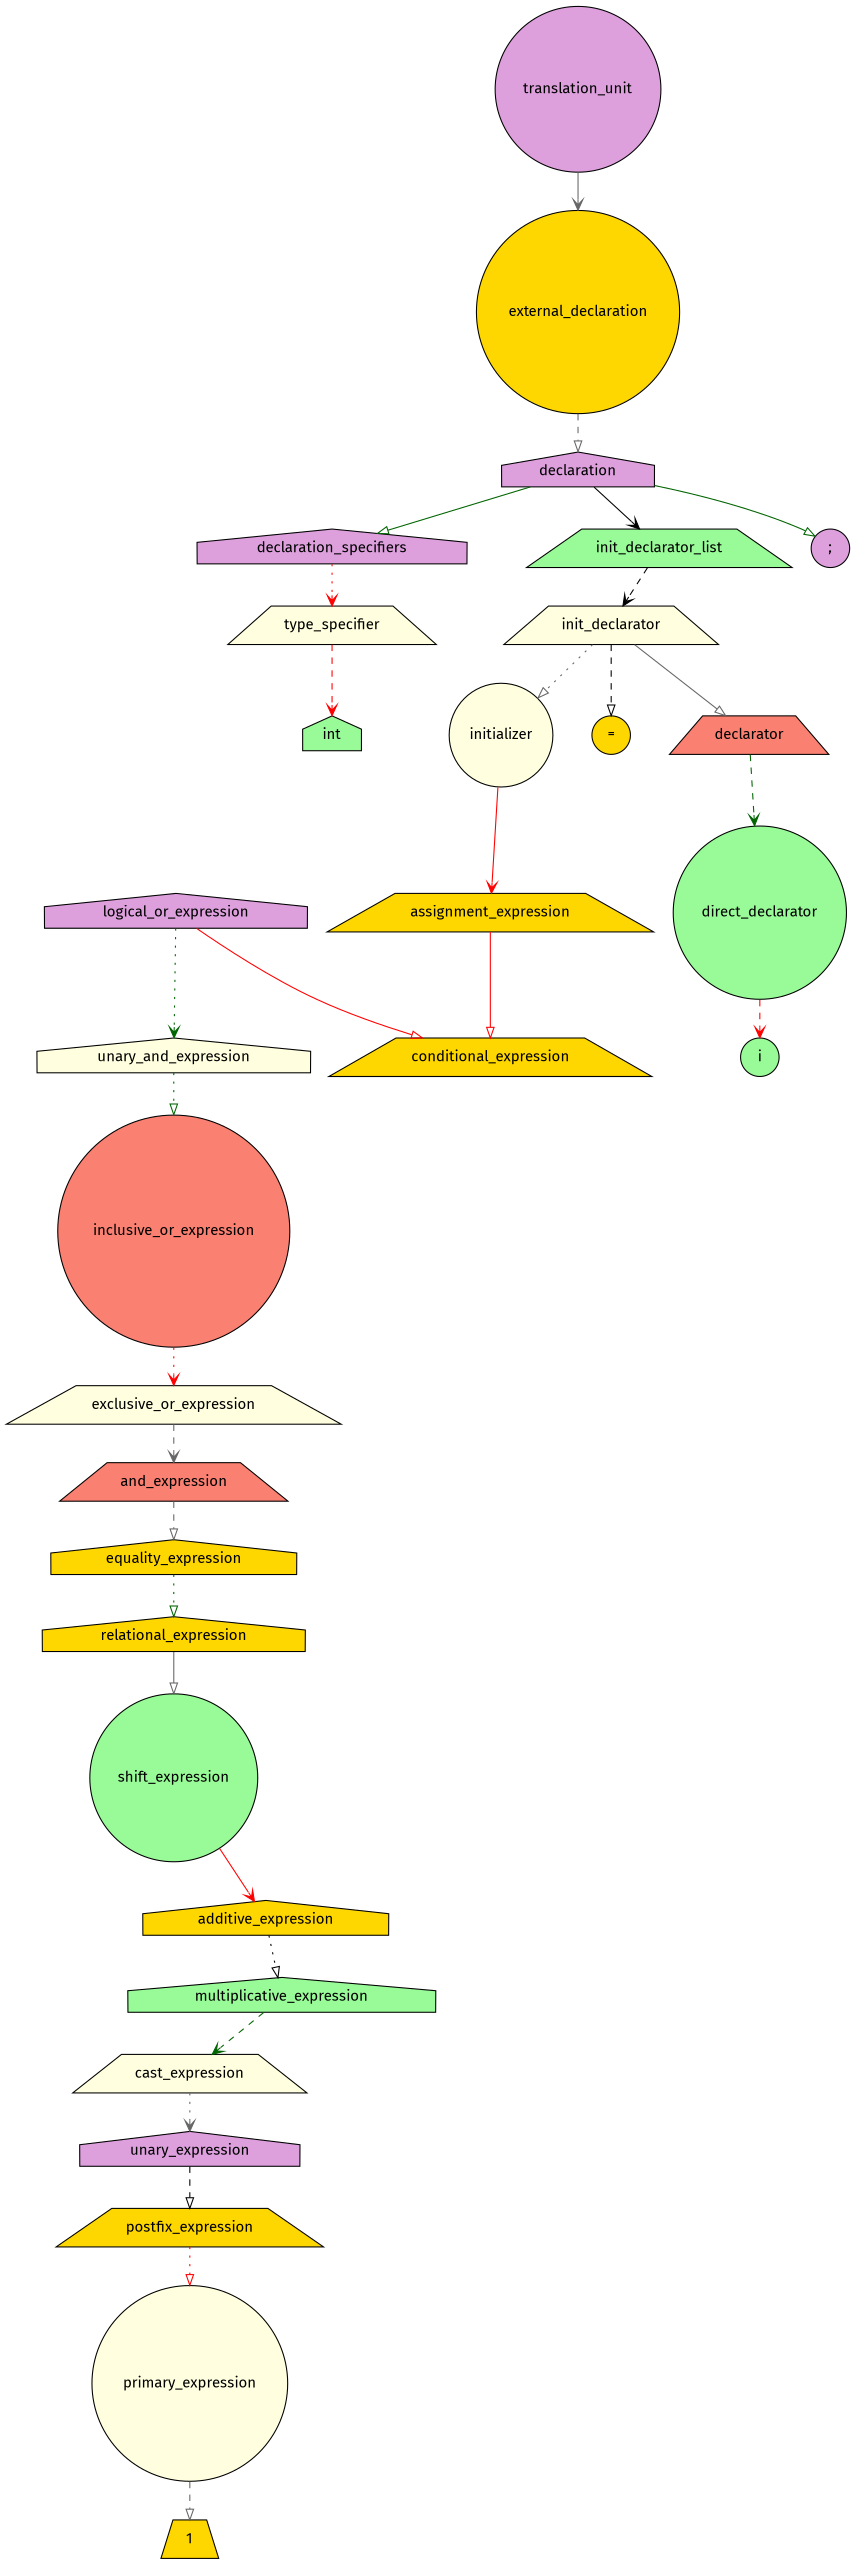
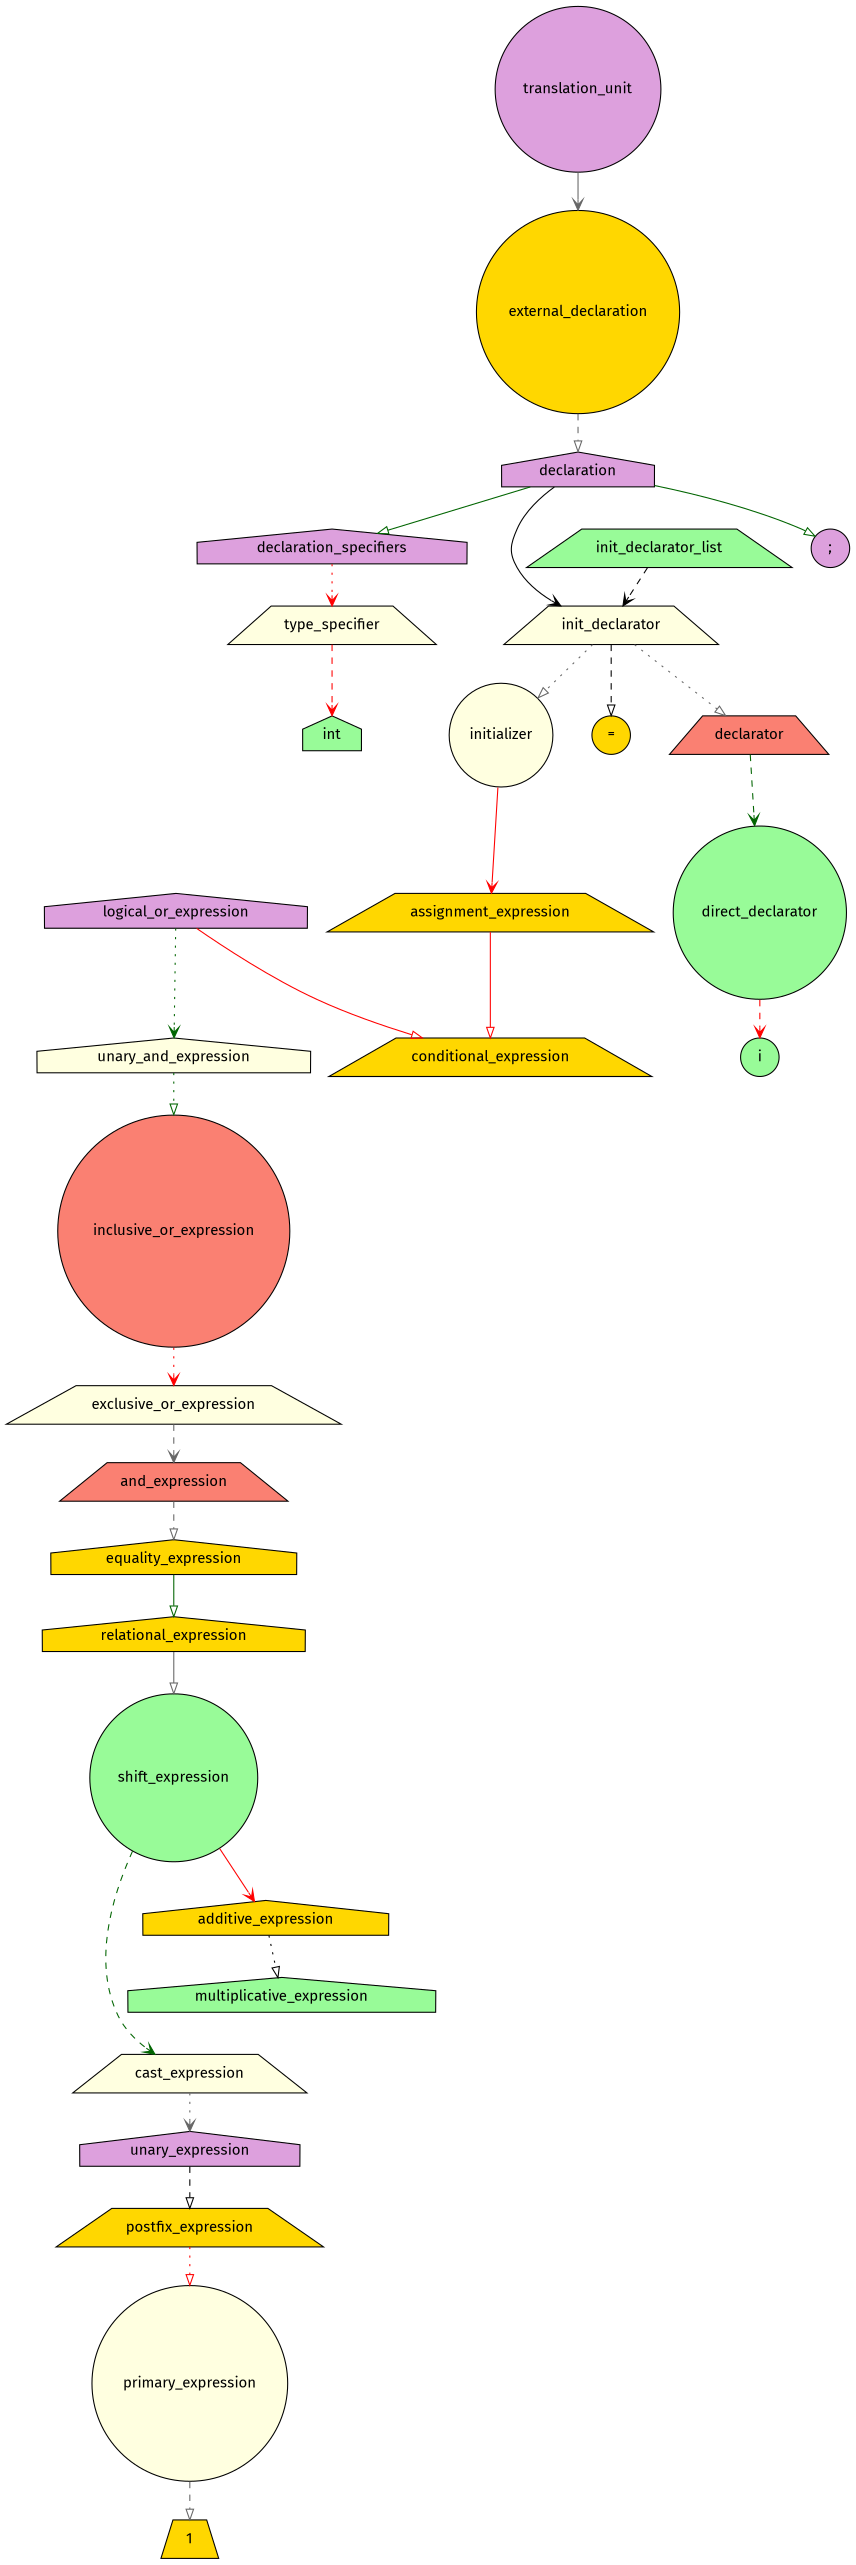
edge "declaration" -> "init_declarator_list": now "declaration" -> "init_declarator"
edge "init_declarator" -> "declarator": style solid -> dotted
edge "equality_expression" -> "relational_expression": style dotted -> solid
edge "multiplicative_expression" -> "cast_expression": now "shift_expression" -> "cast_expression"
